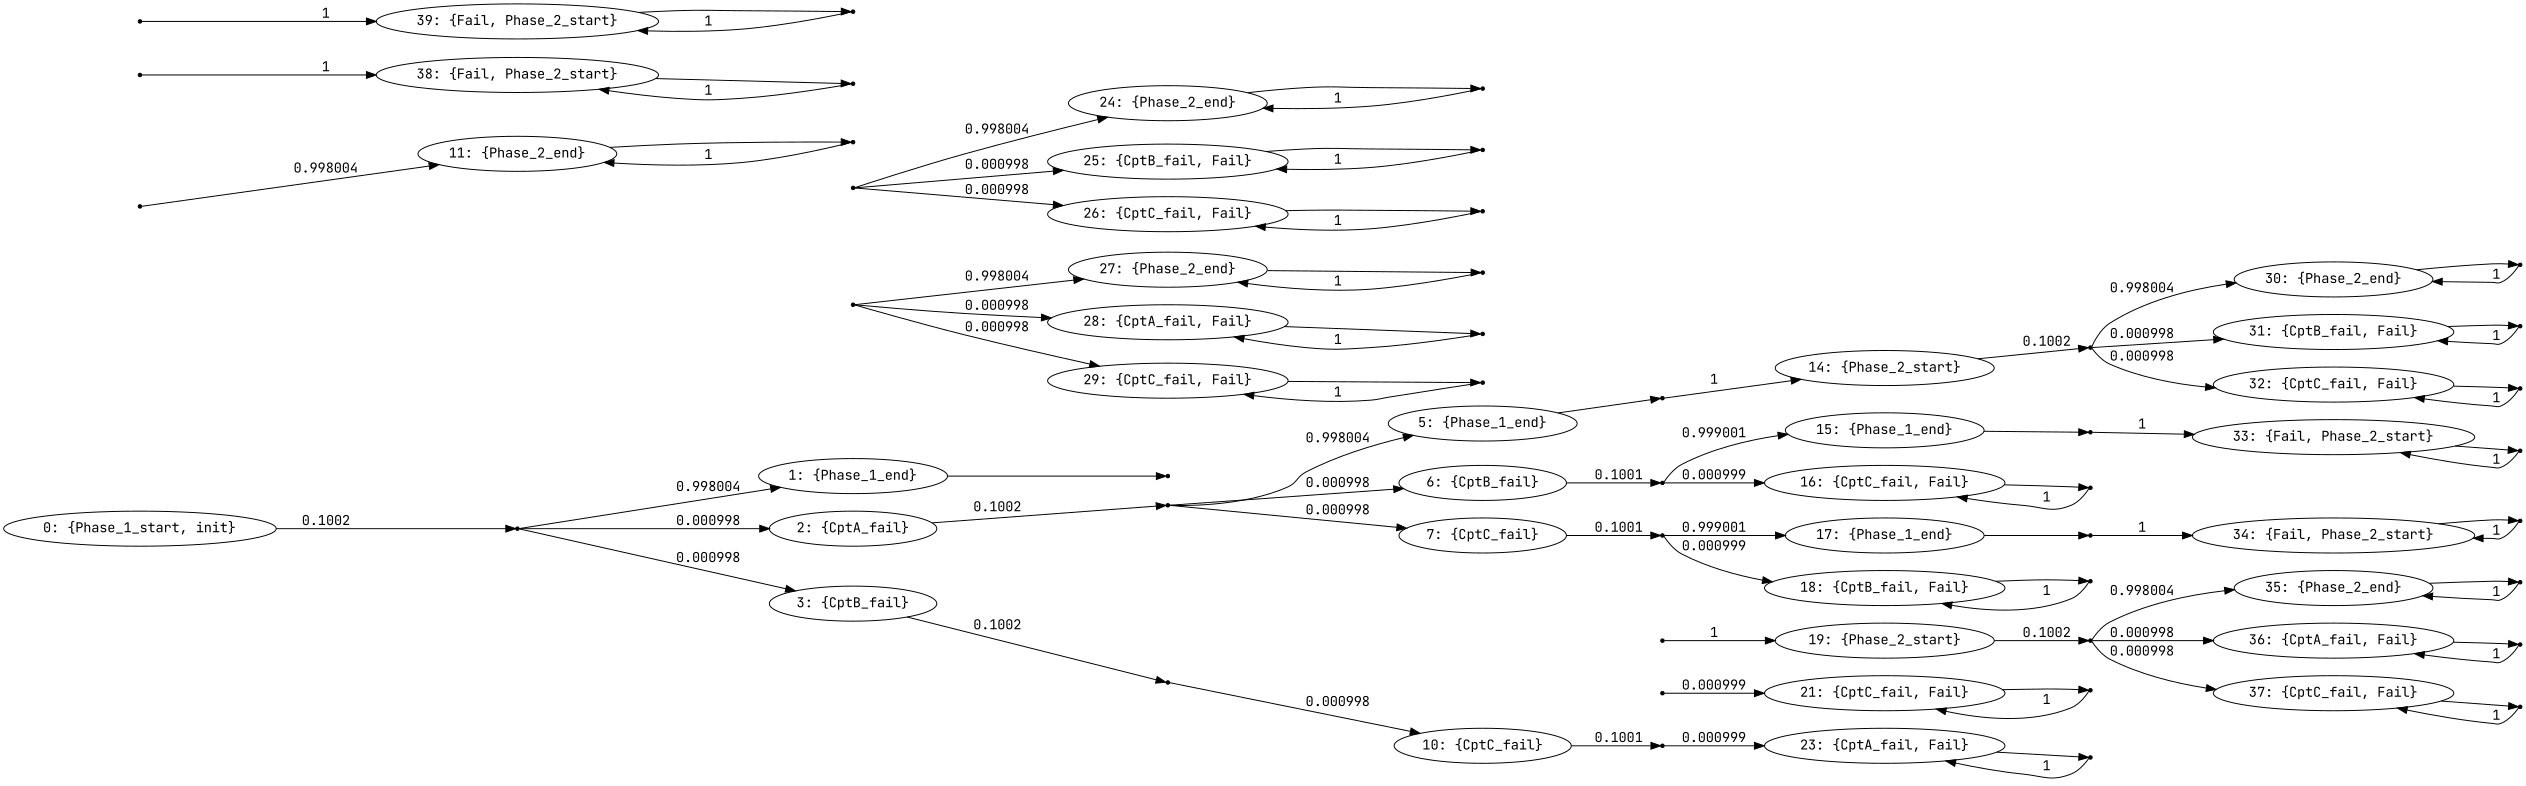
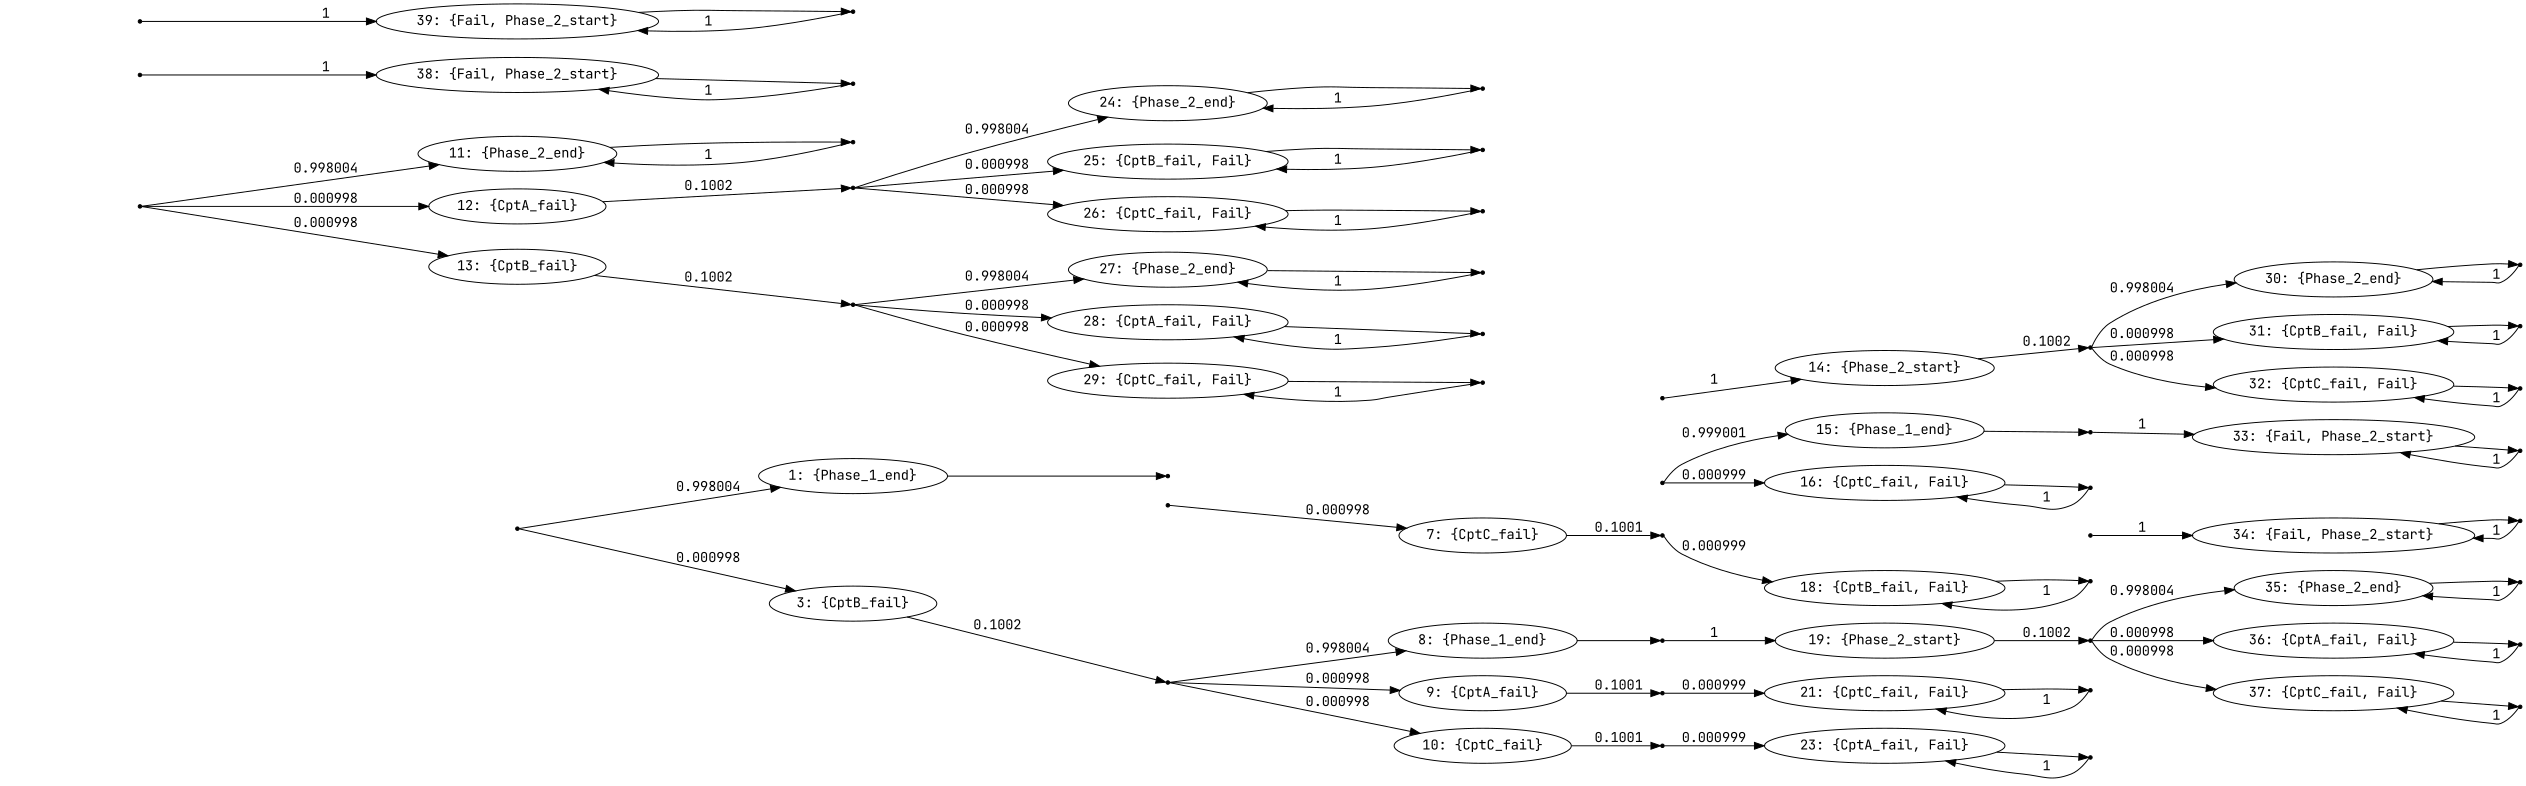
node "12: {CptA_fail}": added
node "13: {CptB_fail}": added
node "5: {Phase_1_end}": removed
node "6: {CptB_fail}": removed
node "0: {Phase_1_start, init}": removed
node "2: {CptA_fail}": removed
node "17: {Phase_1_end}": removed
node "8: {Phase_1_end}": added
node "9: {CptA_fail}": added
